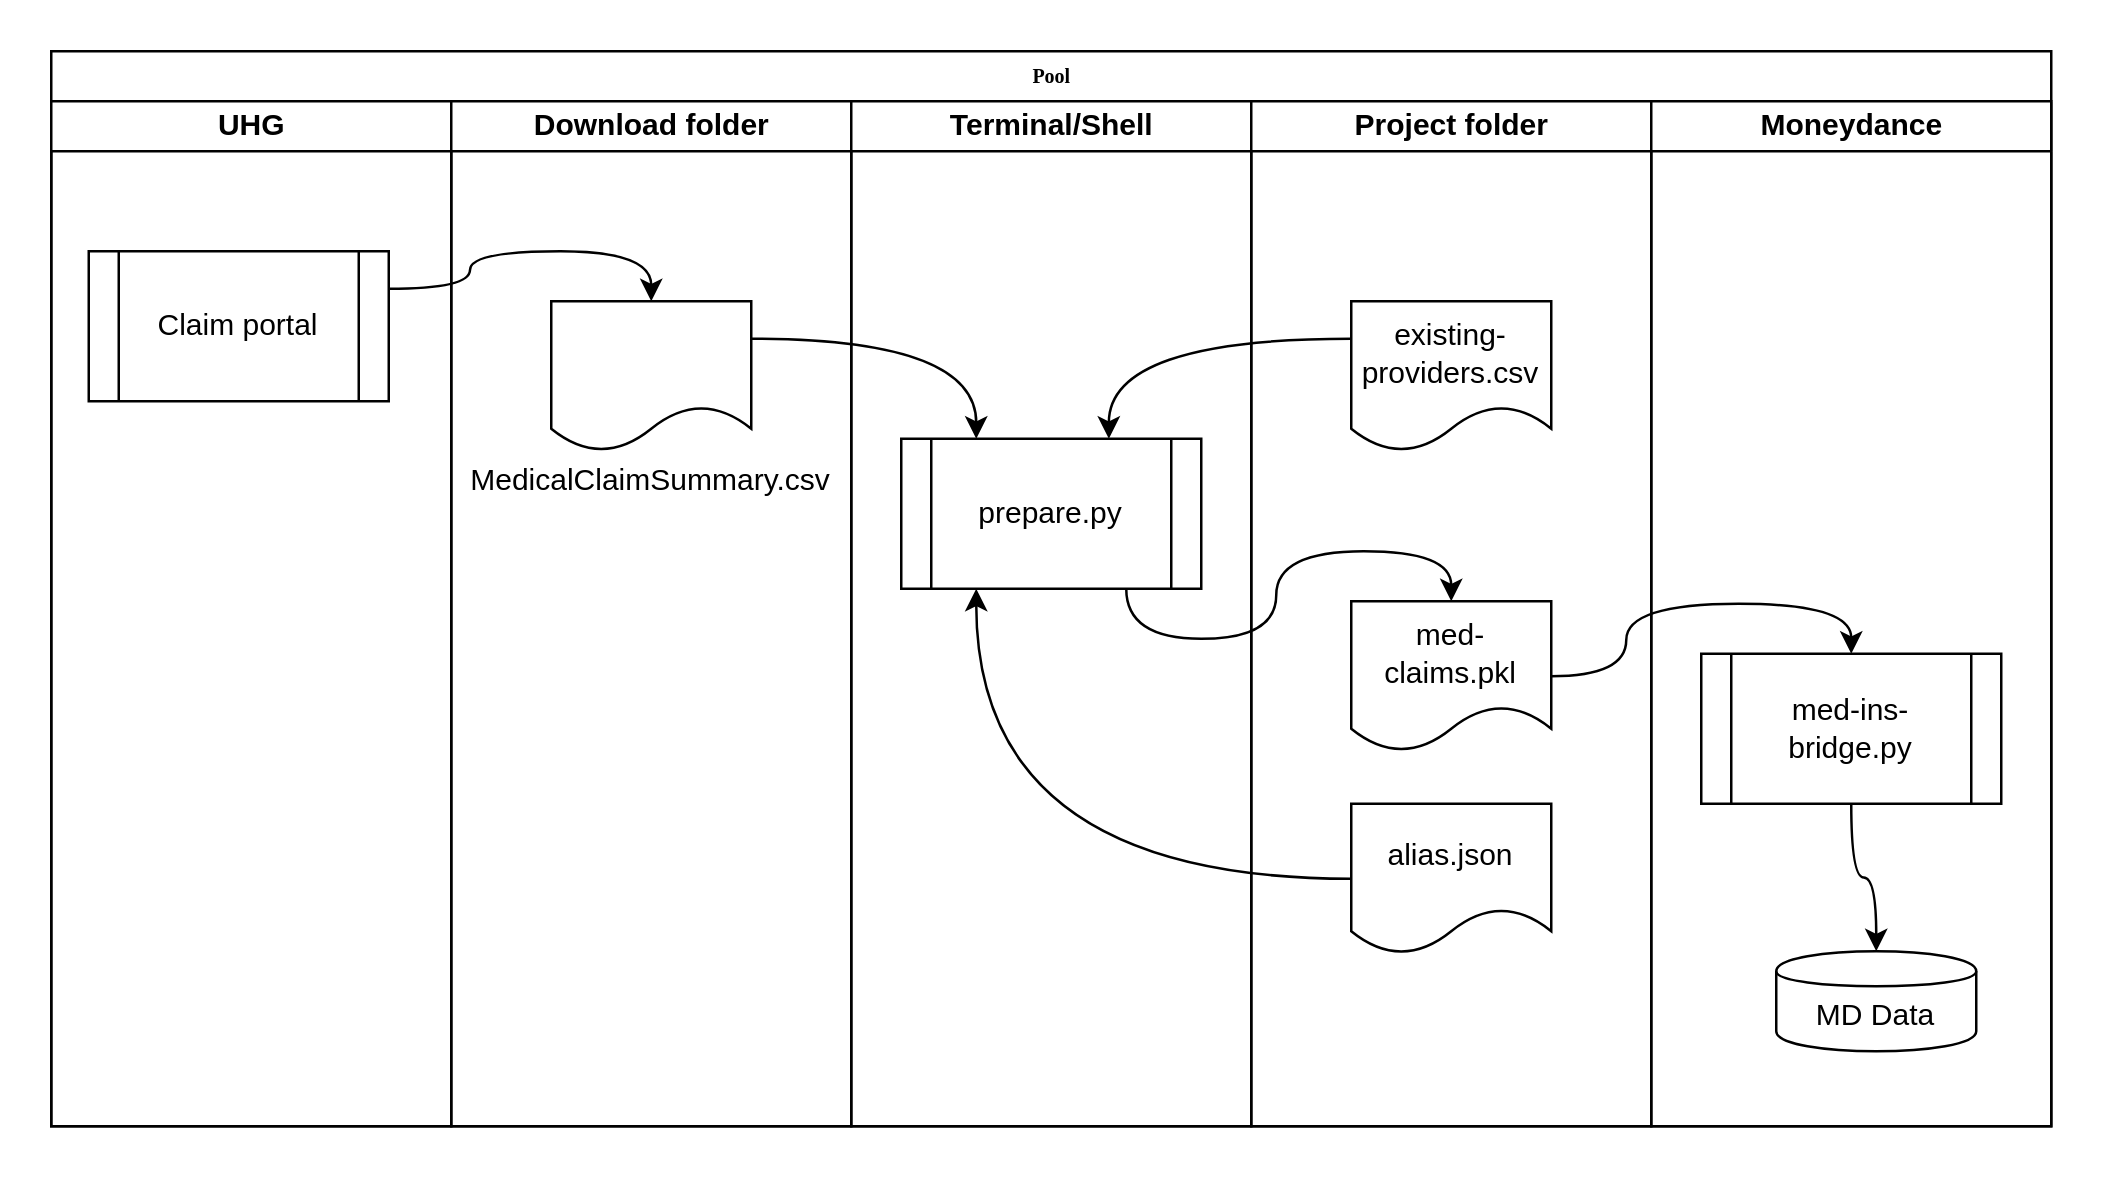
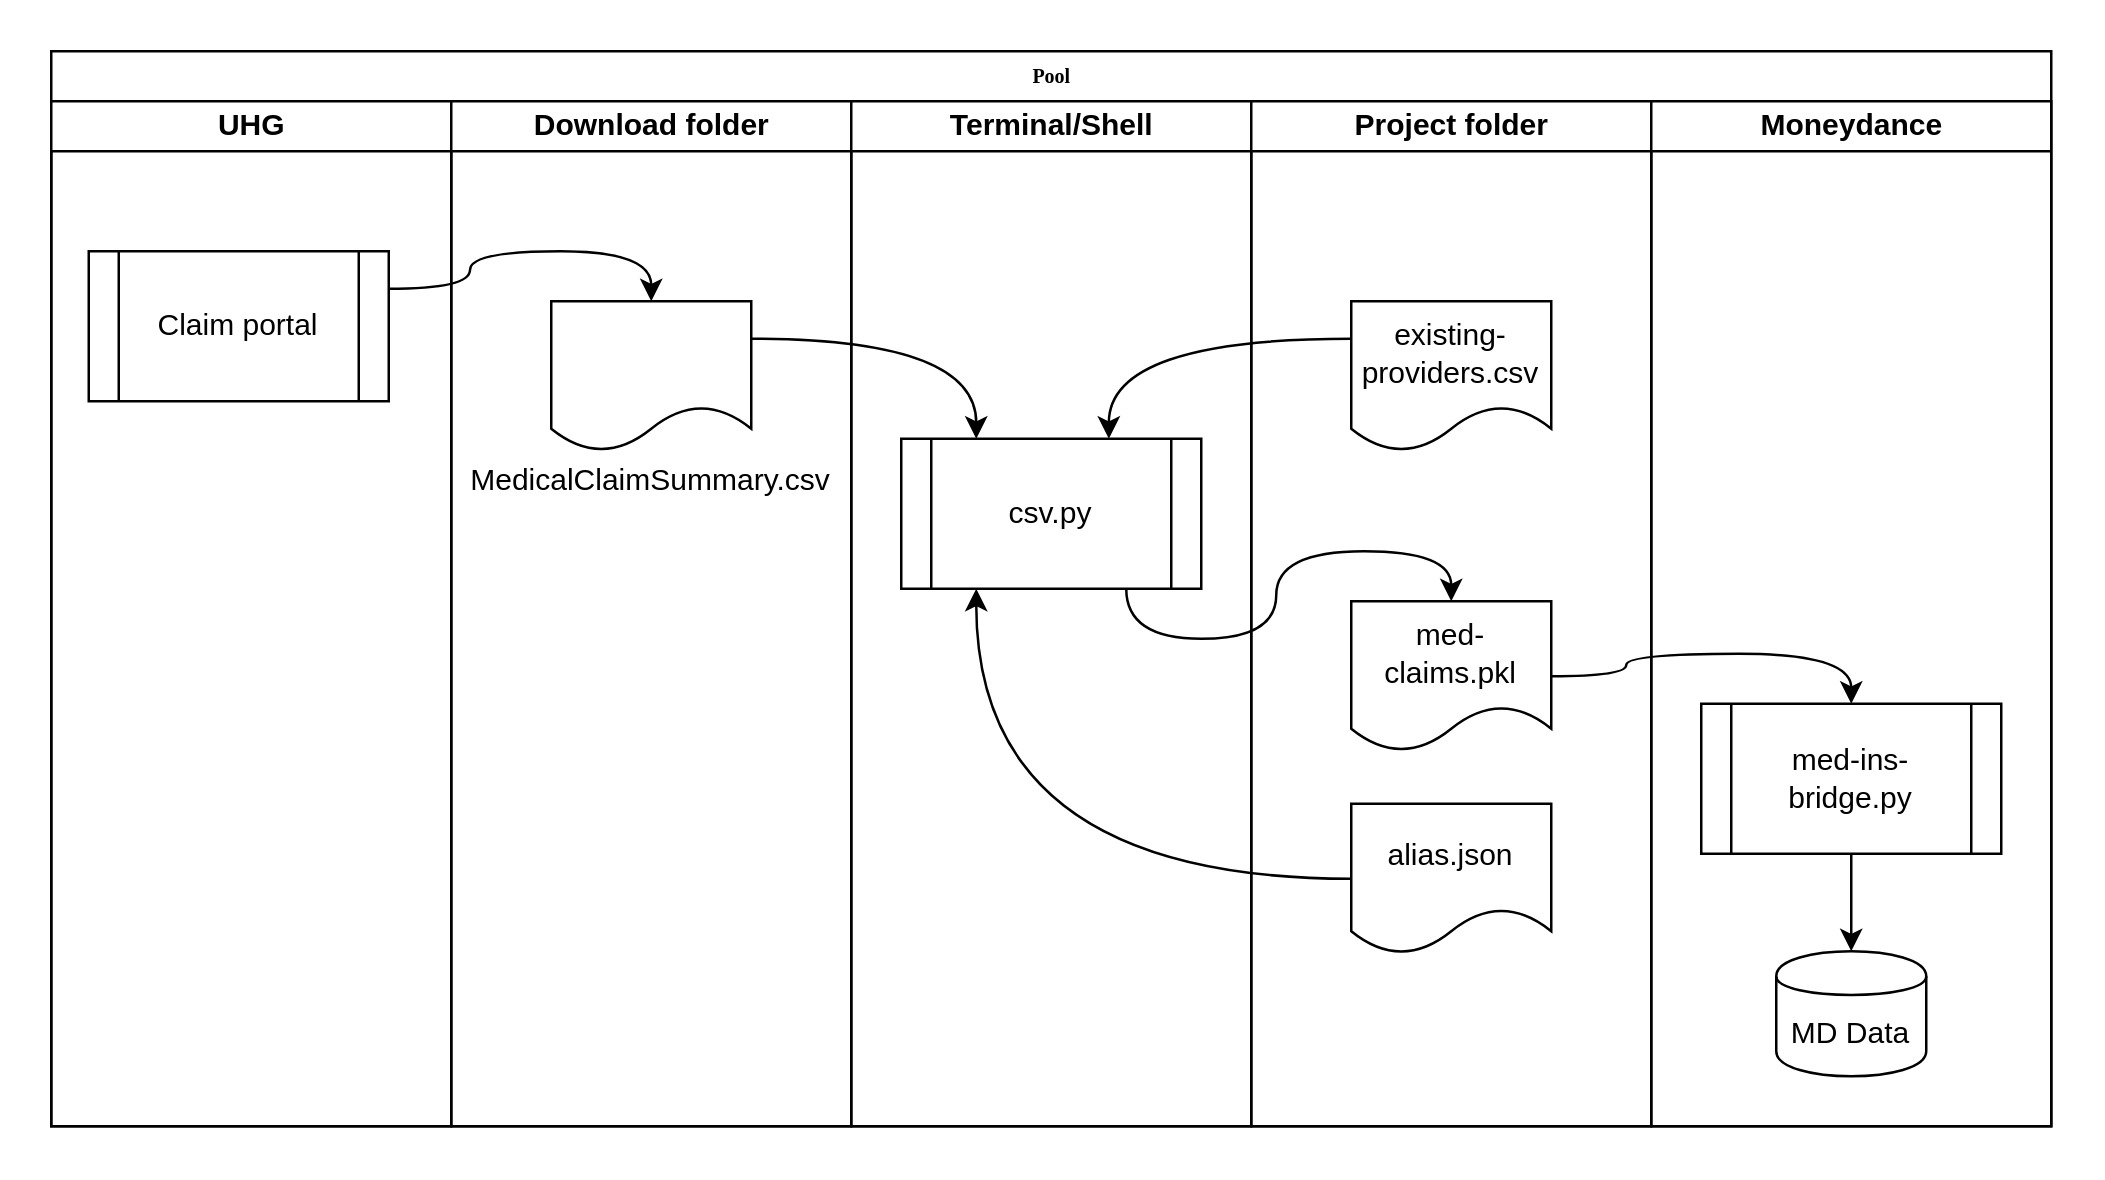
node "prepare.py": label "prepare.py" -> "csv.py"
node "med-ins-bridge.py": moved (1851, 729) -> (1851, 779)
node "MD Data": size 200x100 -> 150x125
